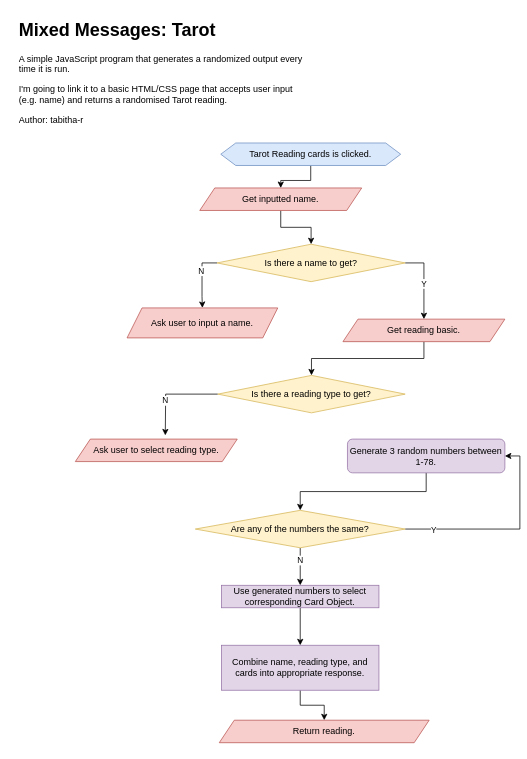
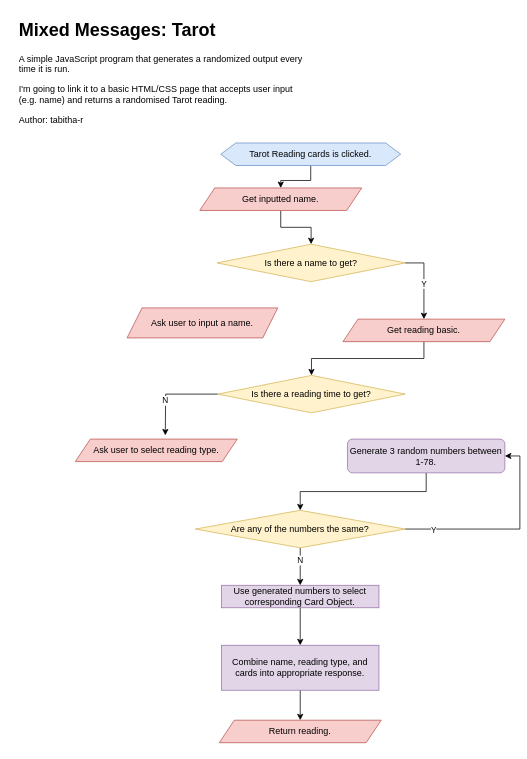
edge "Is there a name to get?" -> "Ask user to input a name.": removed, label "N"
node "Is there a reading type to get?": label "Is there a reading type to get?" -> "Is there a reading time to get?"
node "Return reading.": size 210x23 -> 162x23
